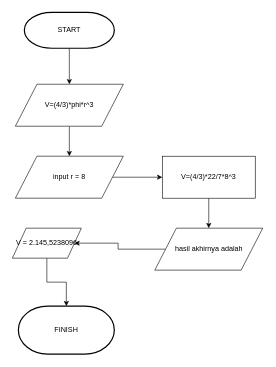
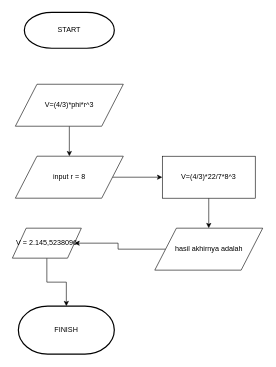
edge "START" -> "V=(4/3)*phi*r^3": removed
